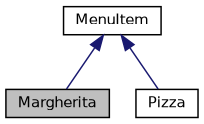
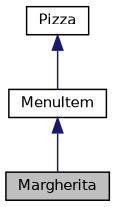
edge "Pizza" -> "MenuItem": reversed
